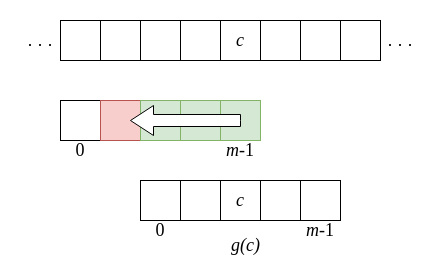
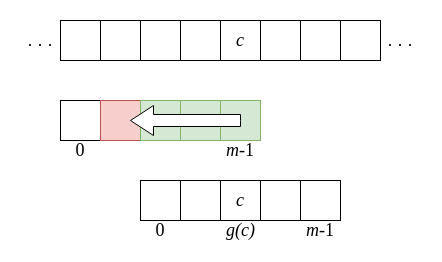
node "g(c)": moved (246, 246) -> (241, 231)
